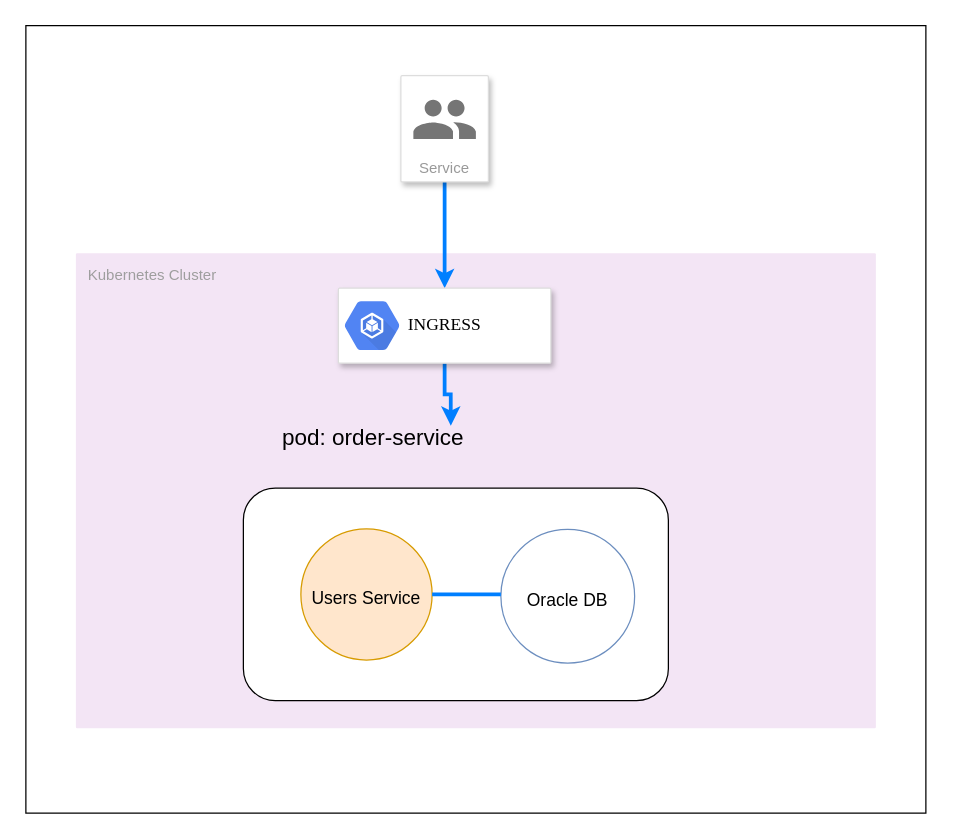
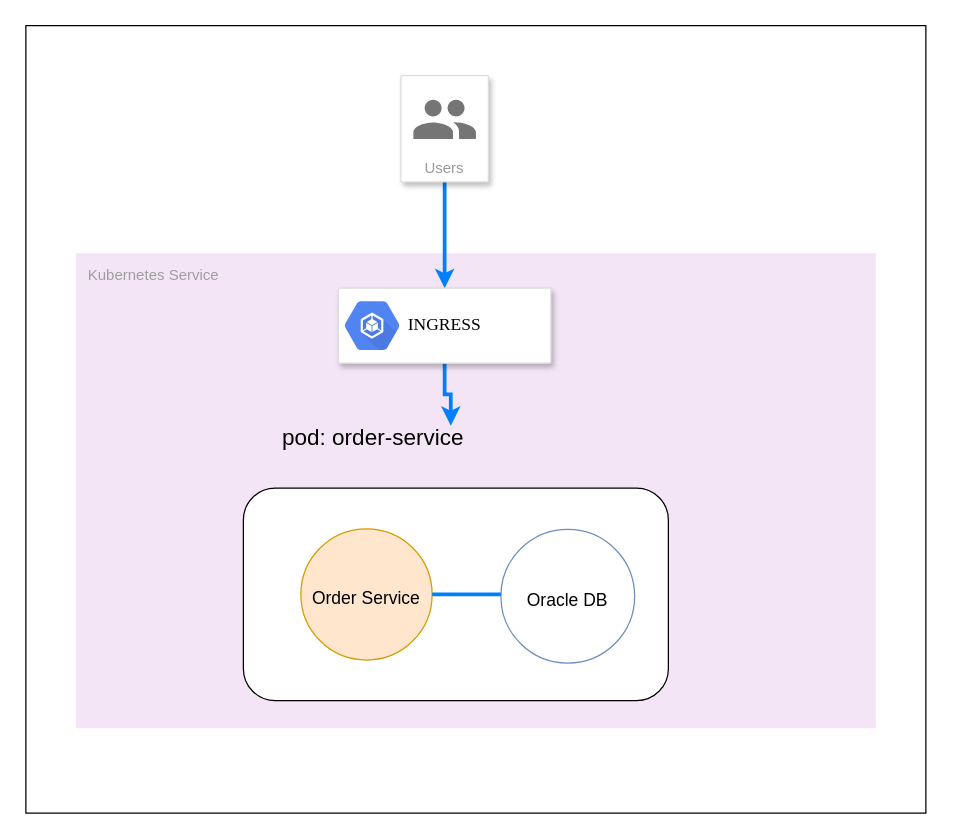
node "Service": label "Service" -> "Users"
node "Kubernetes Cluster": label "Kubernetes Cluster" -> "Kubernetes Service"
node "Users Service": label "Users Service" -> "Order Service"
